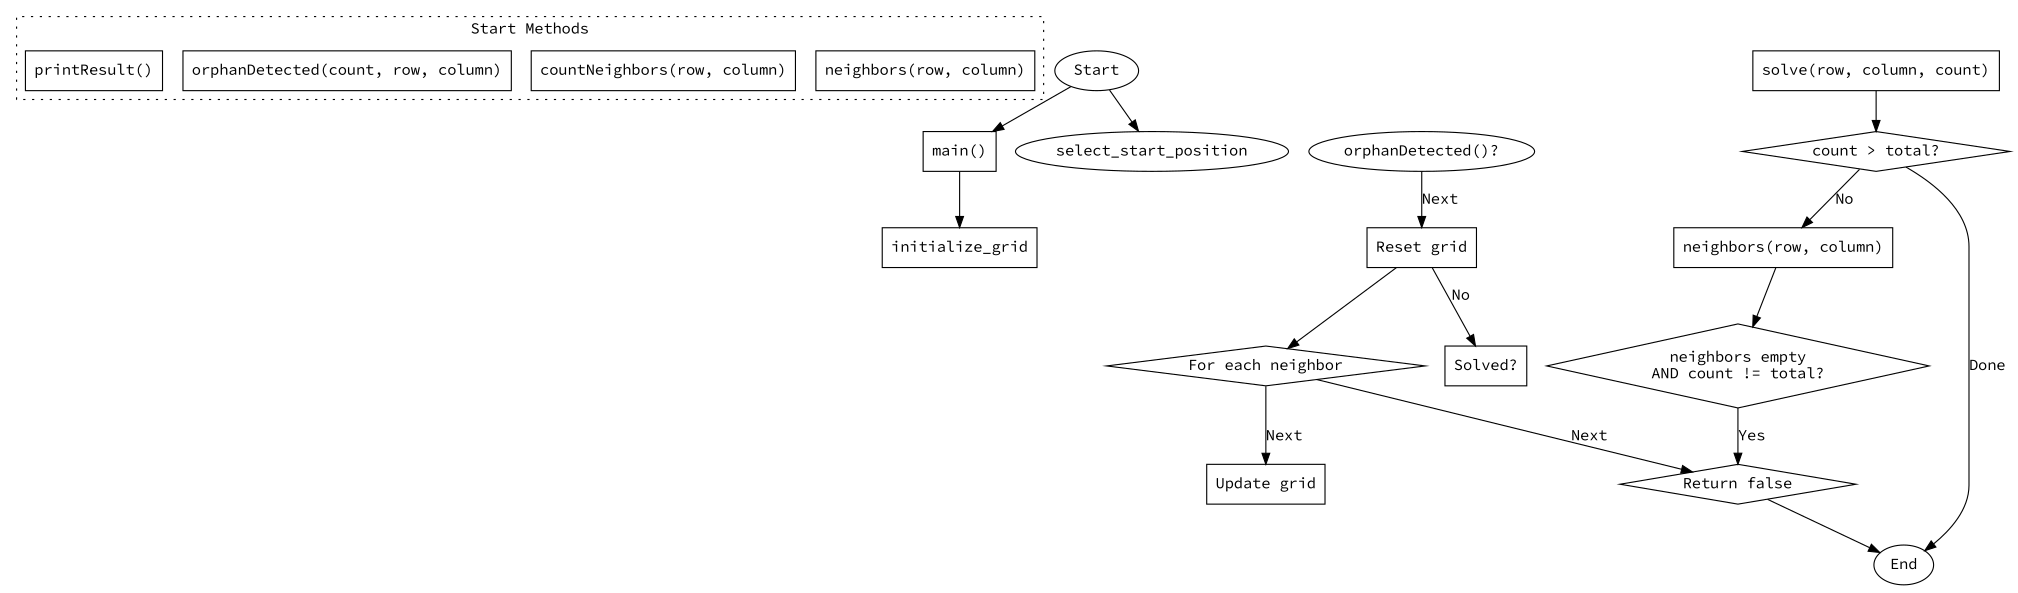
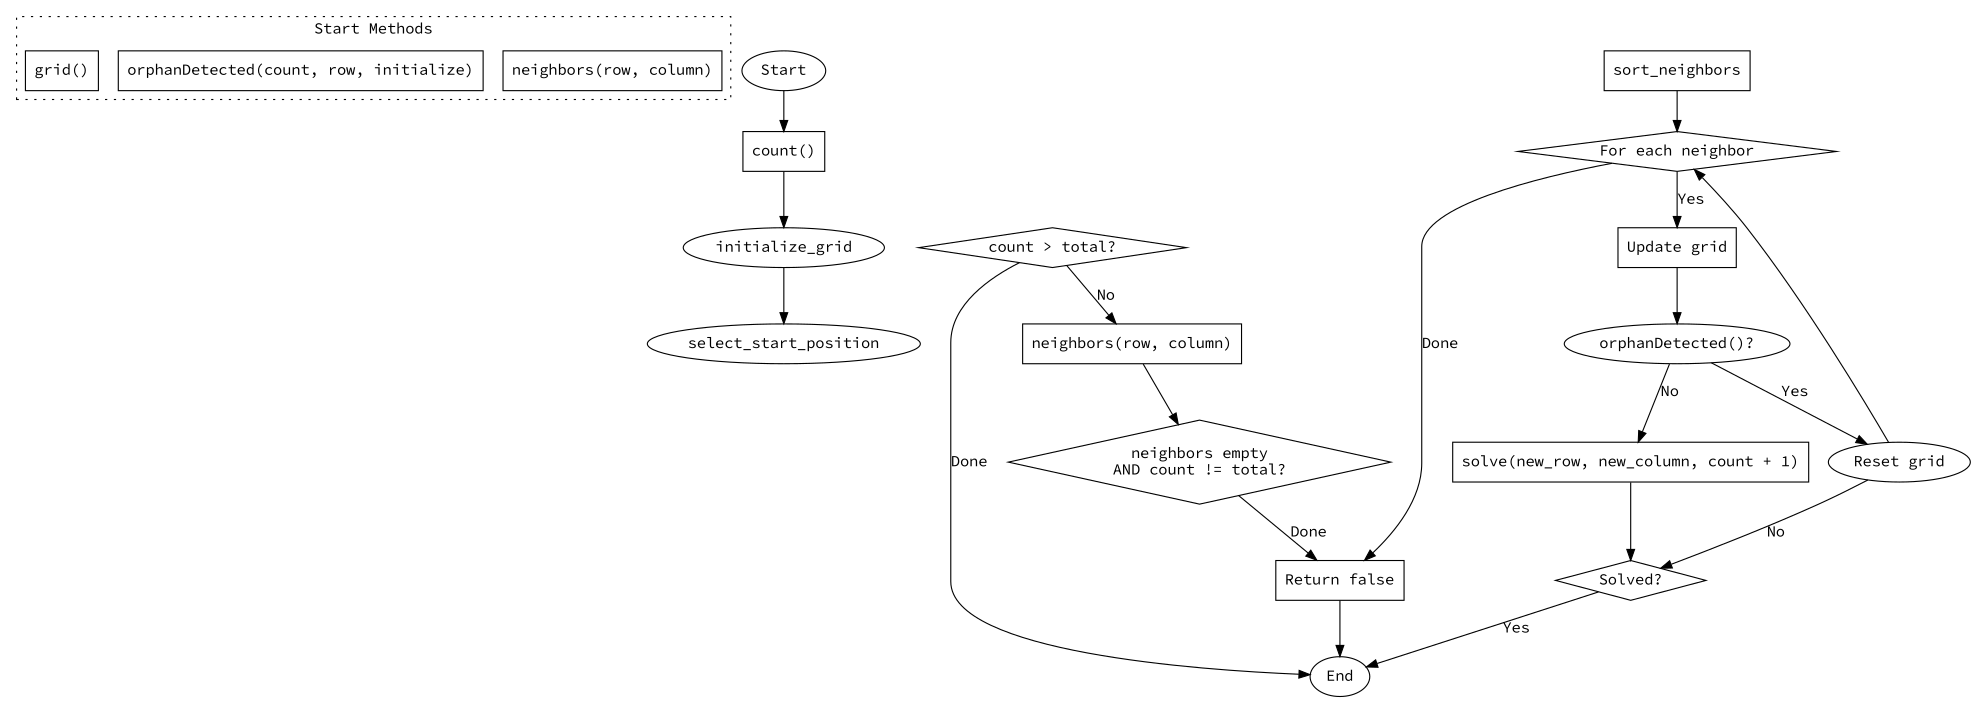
node "printResult()": label "printResult()" -> "grid()"
node "orphanDetected(count, row, column)": label "orphanDetected(count, row, column)" -> "orphanDetected(count, row, initialize)"
node "countNeighbors(row, column)": removed
node "sort_neighbors": added
node "solve(row, column, count)": removed
edge "Start" -> "select_start_position": now "initialize_grid" -> "select_start_position"
node "main()": label "main()" -> "count()"
edge "orphanDetected()?" -> "Reset grid": label "Next" -> "Yes"
node "initialize_grid": shape box -> ellipse
node "Reset grid": shape box -> ellipse
edge "Update grid" -> "orphanDetected()?": added
node "Solved?": shape box -> diamond
edge "For each neighbor" -> "Update grid": label "Next" -> "Yes"
edge "For each neighbor" -> "Return false": label "Next" -> "Done"
edge "neighbors empty AND count != total?" -> "Return false": label "Yes" -> "Done"
node "solve(new_row, new_column, count + 1)": added
node "Return false": shape diamond -> box
edge "Solved?" -> "End": added, label "Yes"
